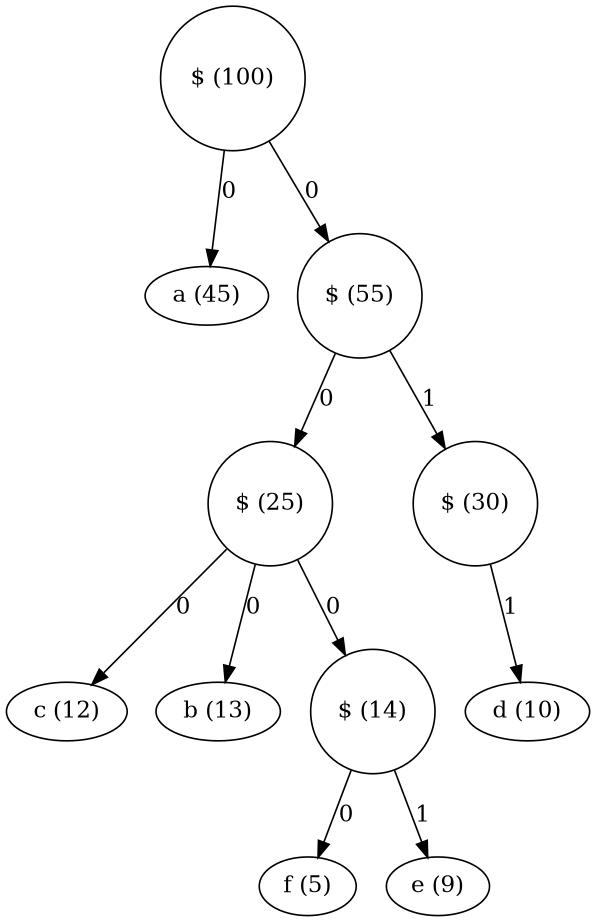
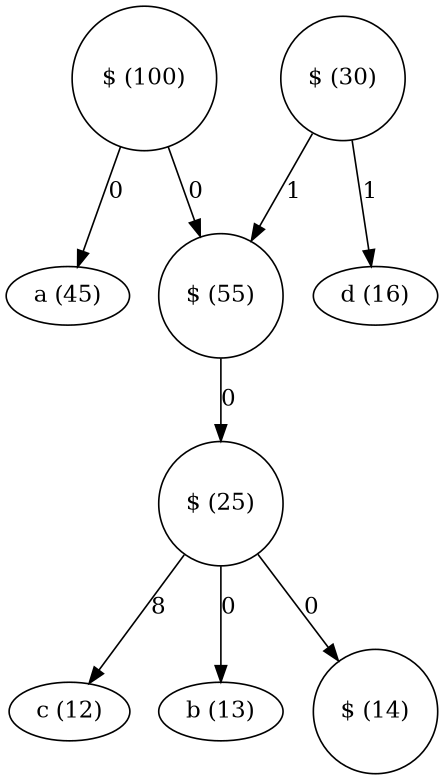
edge "$ (55)" -> "$ (30)": reversed
edge "$ (25)" -> "c (12)": label "0" -> "8"
node "d (10)": label "d (10)" -> "d (16)"
node "f (5)": removed
node "e (9)": removed
